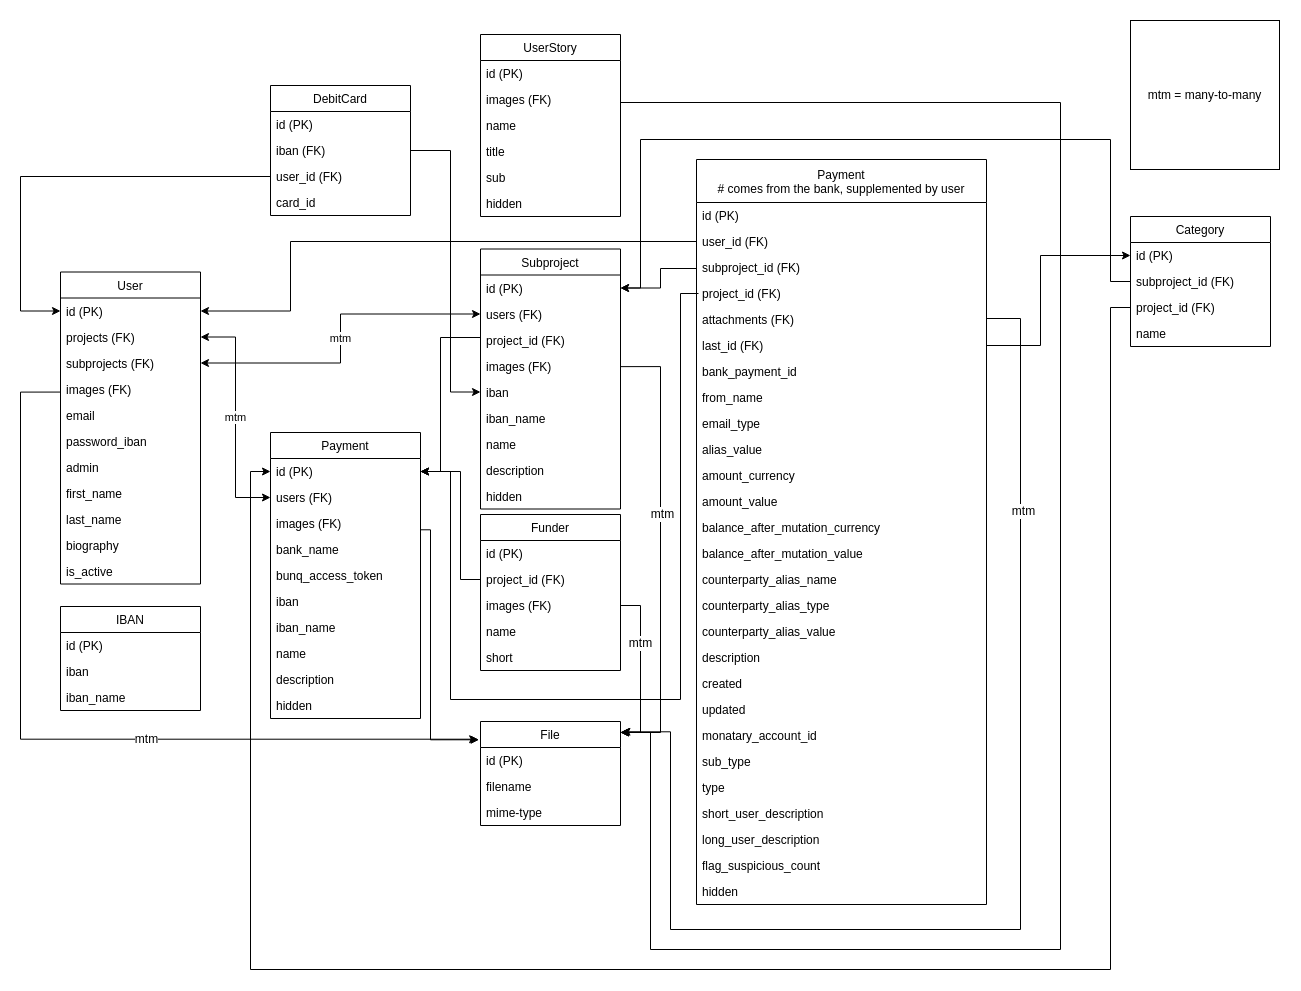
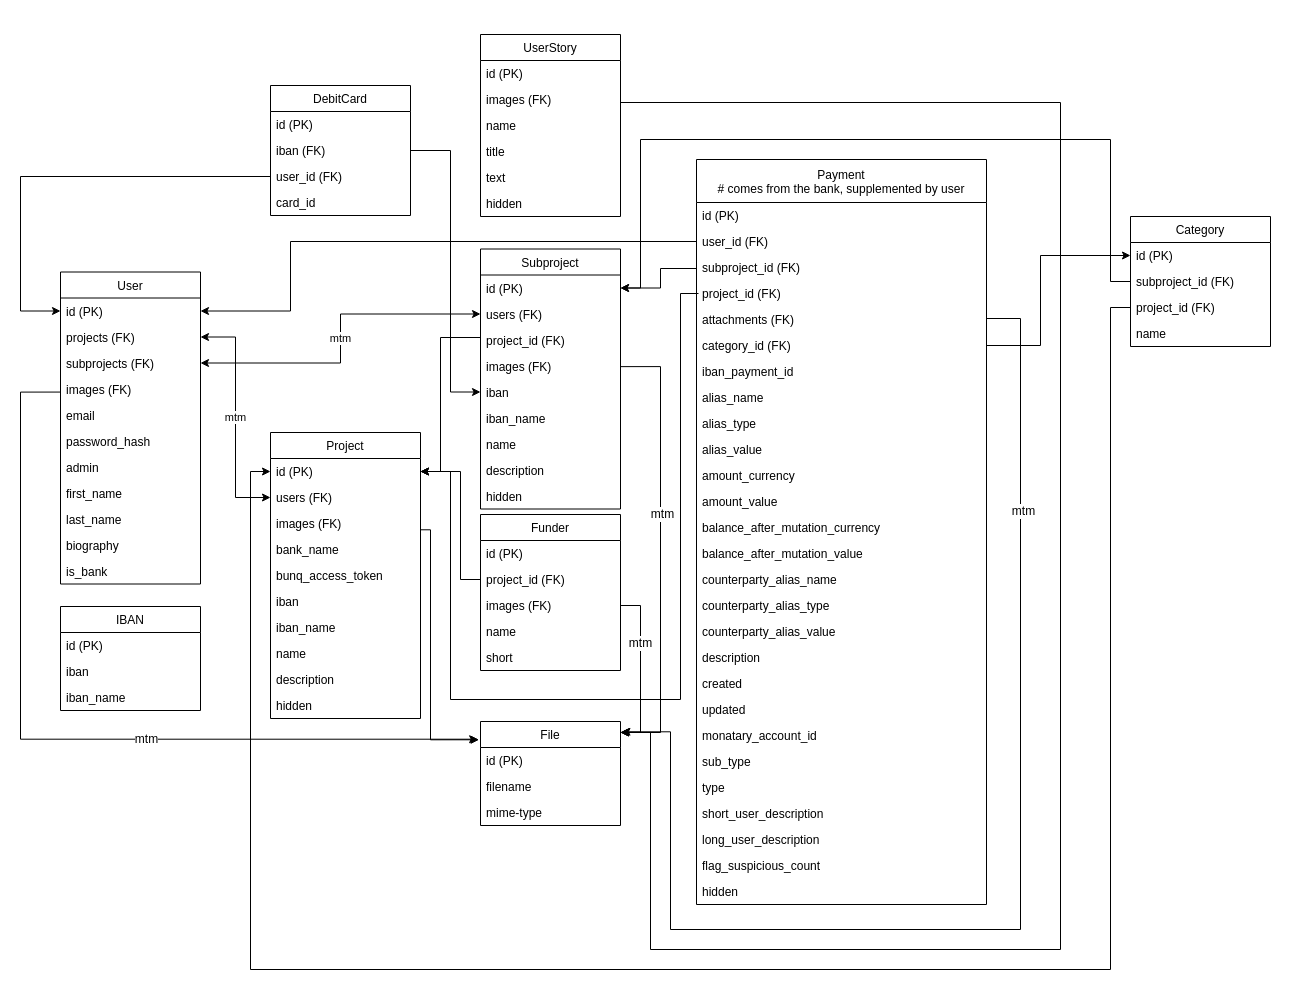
node "mtm = many-to-many": removed
node "sub": label "sub" -> "text"
node "last_id (FK)": label "last_id (FK)" -> "category_id (FK)"
node "bank_payment_id": label "bank_payment_id" -> "iban_payment_id"
node "from_name": label "from_name" -> "alias_name"
node "email_type": label "email_type" -> "alias_type"
node "password_iban": label "password_iban" -> "password_hash"
node "Payment": label "Payment" -> "Project"
node "is_active": label "is_active" -> "is_bank"
